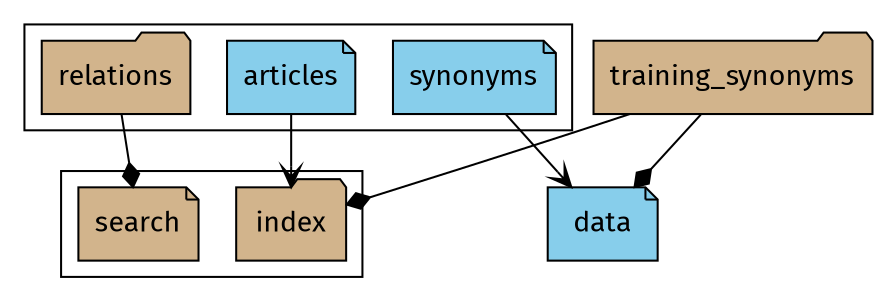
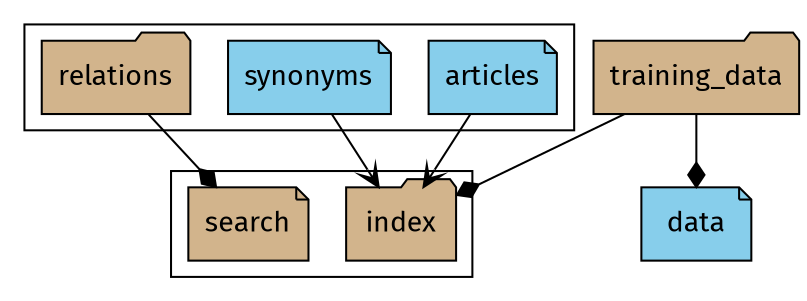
node "training_synonyms": label "training_synonyms" -> "training_data"
edge "synonyms" -> "data": now "synonyms" -> "index"
